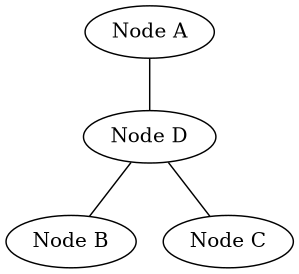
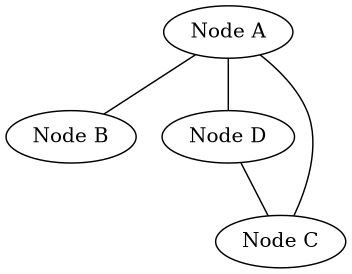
edge "Node A" -- "Node C": added
edge "Node D" -- "Node B": now "Node A" -- "Node B"
